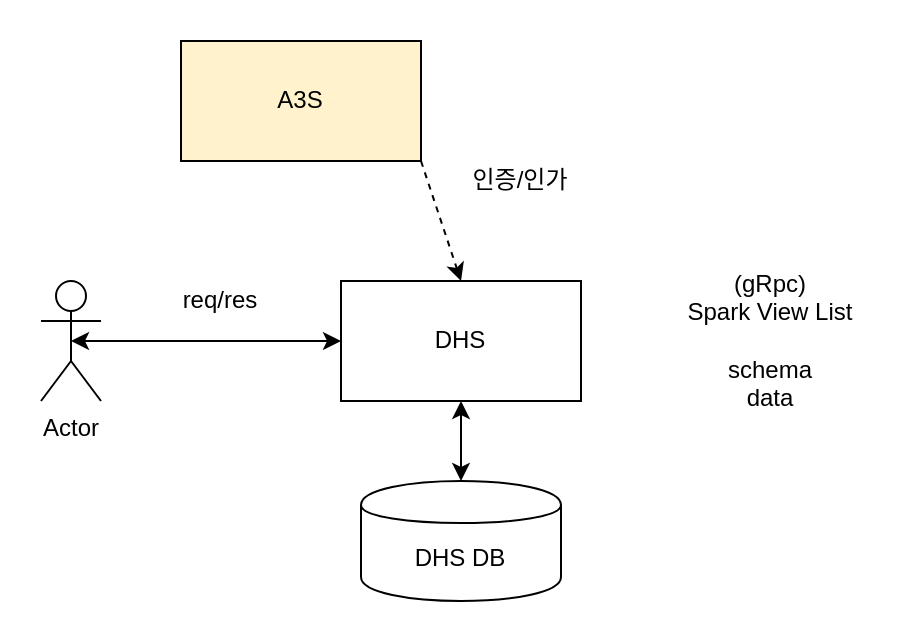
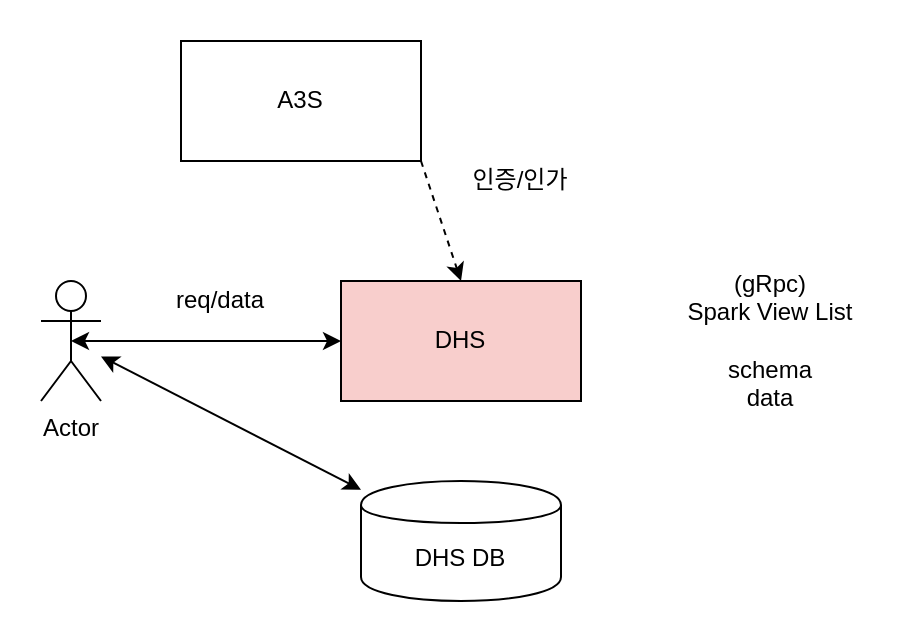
node "A3S": fillcolor #fff2cc -> #ffffff
node "req/res": label "req/res" -> "req/data"
node "DHS": fillcolor #ffffff -> #f8cecc
edge "DHS" -- "DHS DB": now "Actor" -- "DHS DB"
